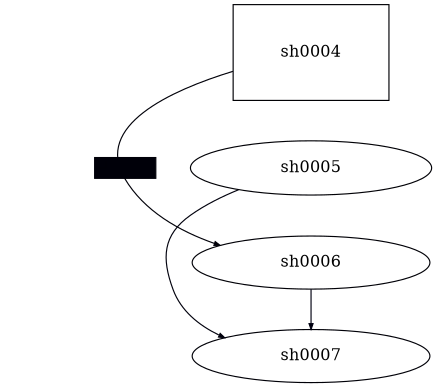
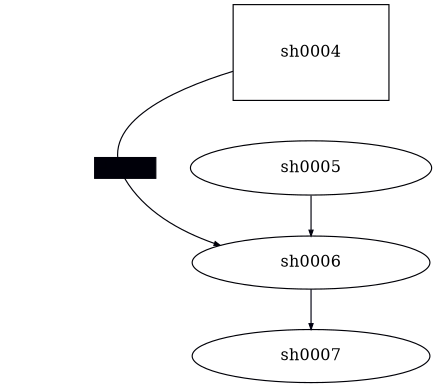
edge "sh0005" -> "sh0007": now "sh0005" -> "sh0006"
